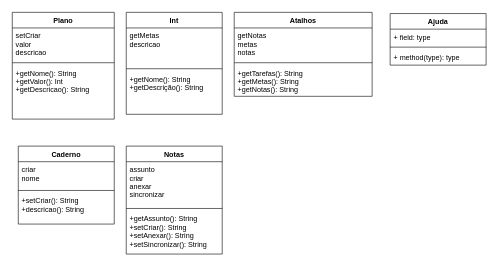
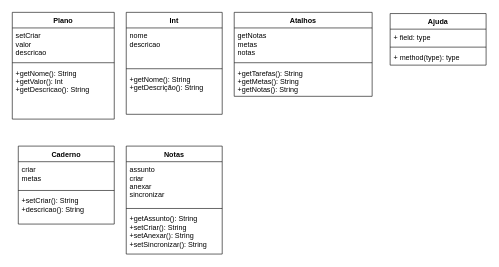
node "getMetas descricao": label "getMetas descricao" -> "nome descricao"
node "criar nome": label "criar nome" -> "criar metas"
